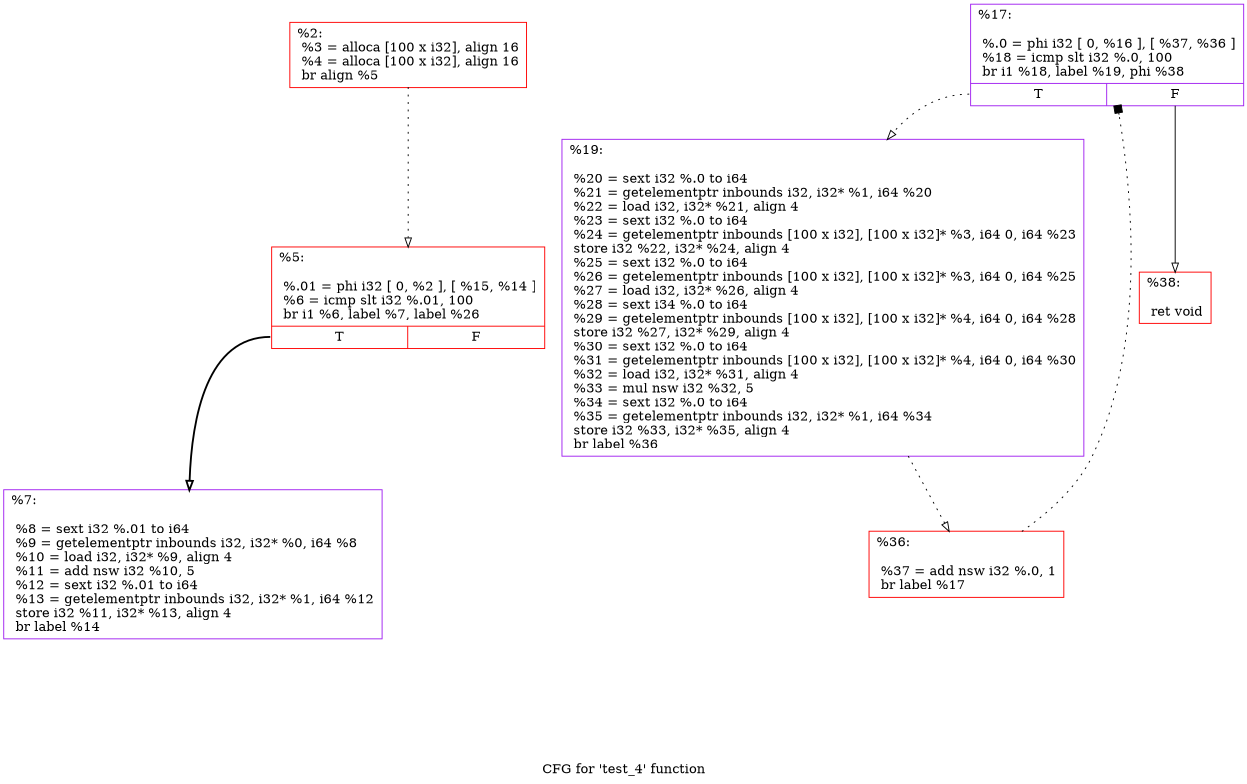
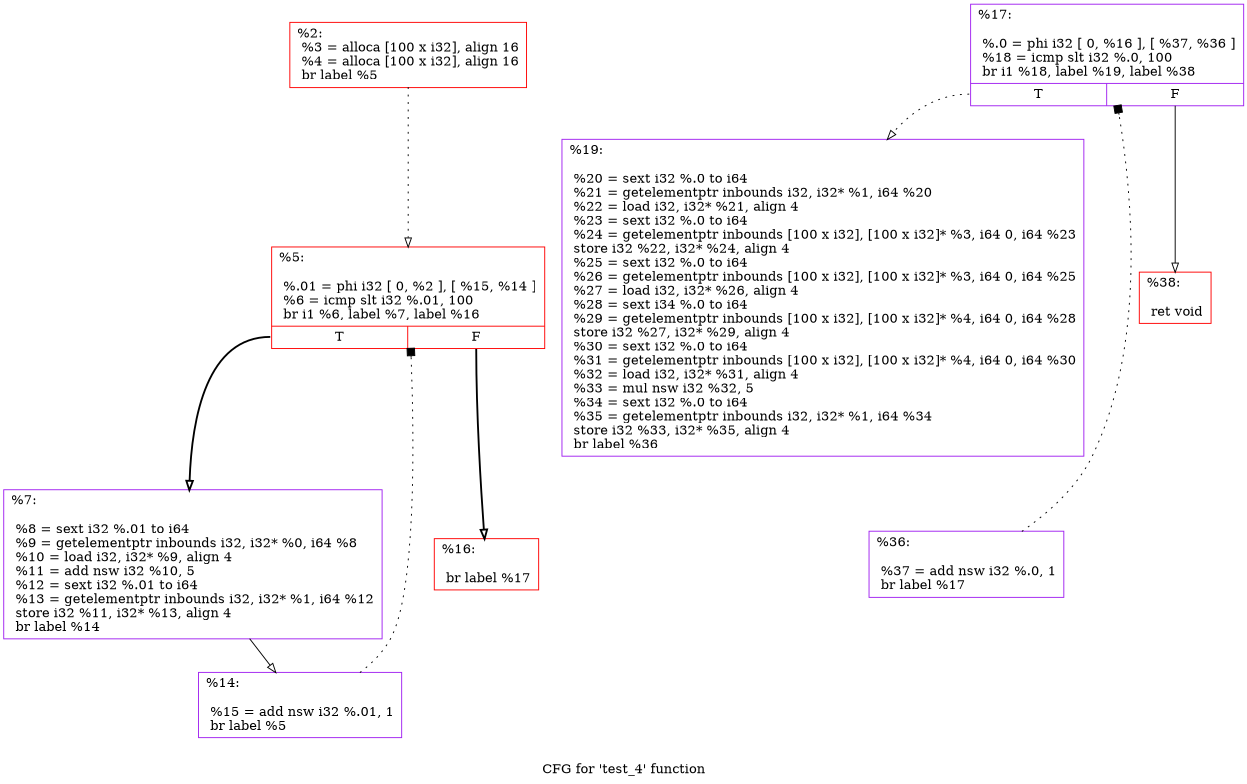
node "%17:": text "br i1 %18, label %19, phi %38" -> "br i1 %18, label %19, label %38"
node "%2:": text "br align %5" -> "br label %5"
node "%5:": text "br i1 %6, label %7, label %26" -> "br i1 %6, label %7, label %16"
edge "%19:" -> "%36:": removed
node "%16:": added
node "%36:": color red -> purple
node "%14:": added
